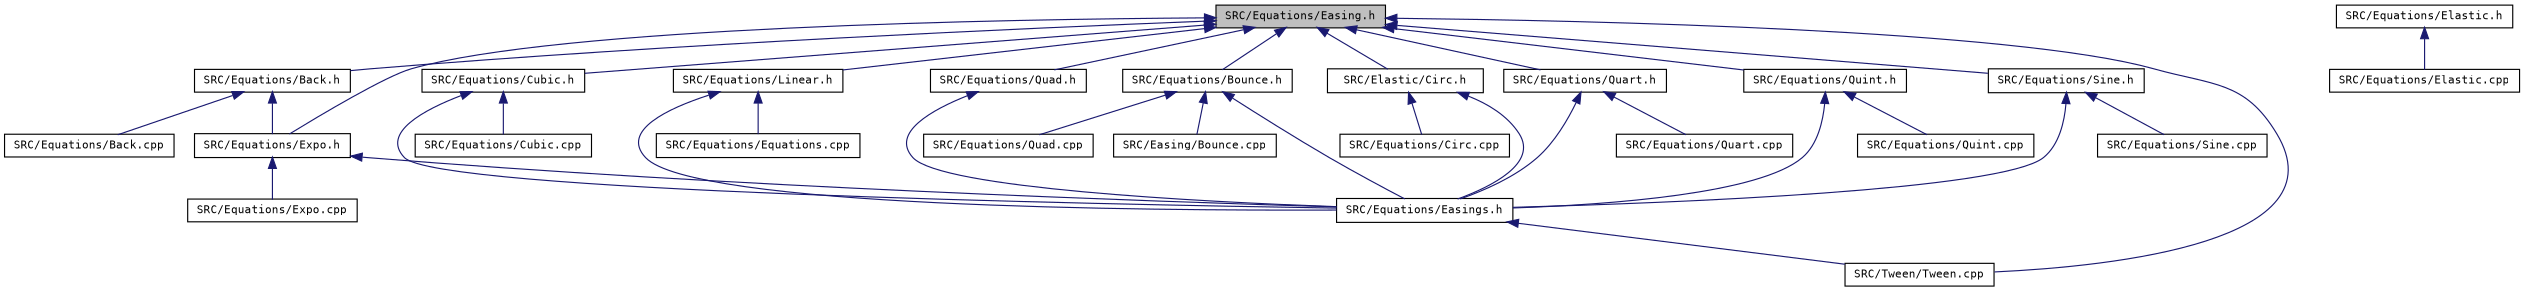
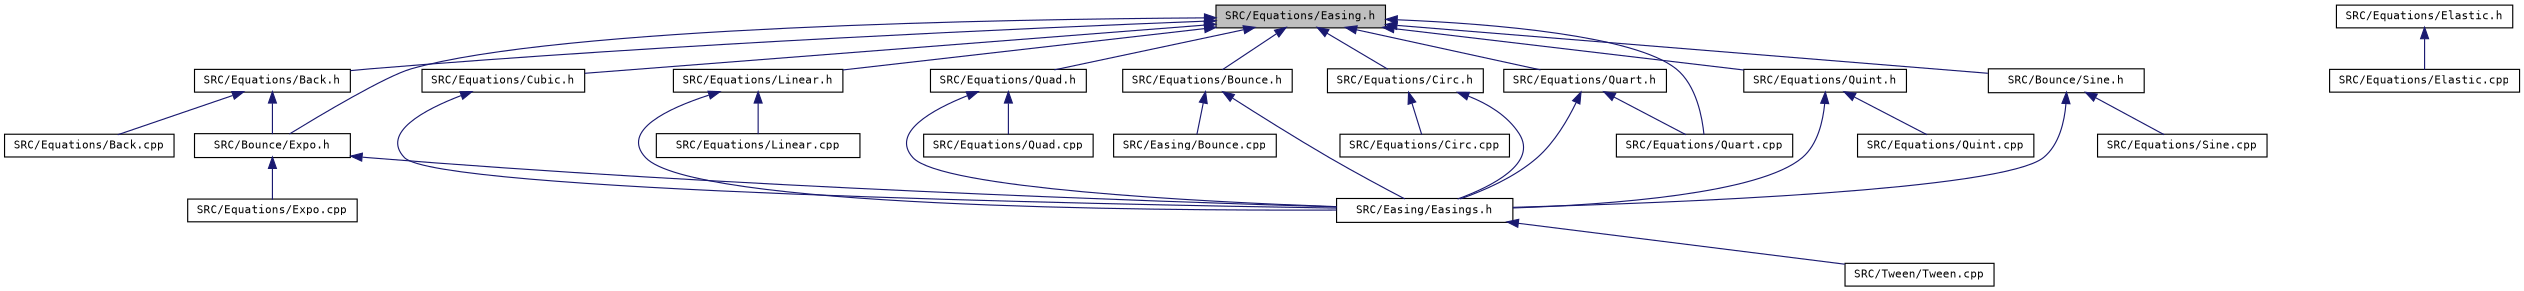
edge "SRC/Tween/Tween.cpp" -> "SRC/Equations/Easing.h": now "SRC/Equations/Quart.cpp" -> "SRC/Equations/Easing.h"
node "SRC/Elastic/Circ.h": label "SRC/Elastic/Circ.h" -> "SRC/Equations/Circ.h"
node "SRC/Equations/Sine.h": label "SRC/Equations/Sine.h" -> "SRC/Bounce/Sine.h"
edge "SRC/Equations/Quad.cpp" -> "SRC/Equations/Bounce.h": now "SRC/Equations/Quad.cpp" -> "SRC/Equations/Quad.h"
node "SRC/Equations/Expo.h": label "SRC/Equations/Expo.h" -> "SRC/Bounce/Expo.h"
node "SRC/Equations/Cubic.cpp": removed
node "SRC/Equations/Equations.cpp": label "SRC/Equations/Equations.cpp" -> "SRC/Equations/Linear.cpp"
node "SRC/Equations/Easings.h": label "SRC/Equations/Easings.h" -> "SRC/Easing/Easings.h"
